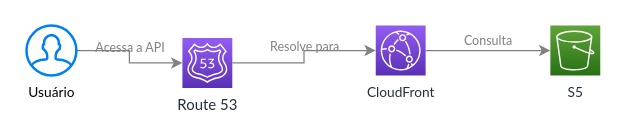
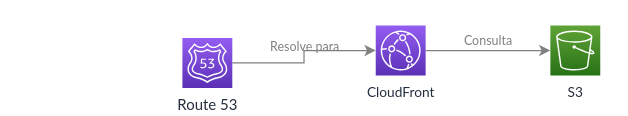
node "Usuário": removed
edge "Usuário" -> "Route 53": removed, label "Acessa a API"
node "S5": label "S5" -> "S3"
